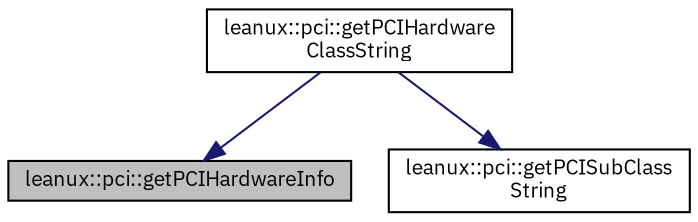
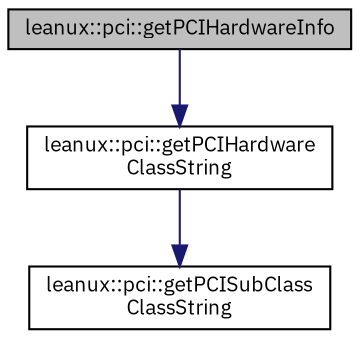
edge "leanux::pci::getPCIHardware ClassString" -> "leanux::pci::getPCIHardwareInfo": reversed
node "leanux::pci::getPCISubClass String": label "leanux::pci::getPCISubClass String" -> "leanux::pci::getPCISubClass ClassString"
